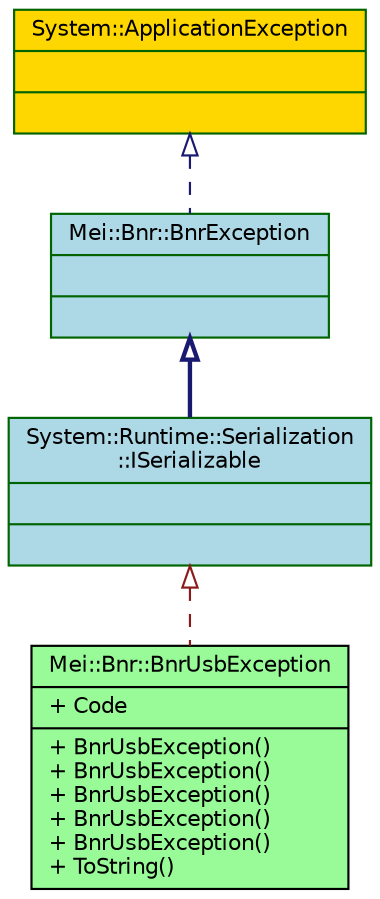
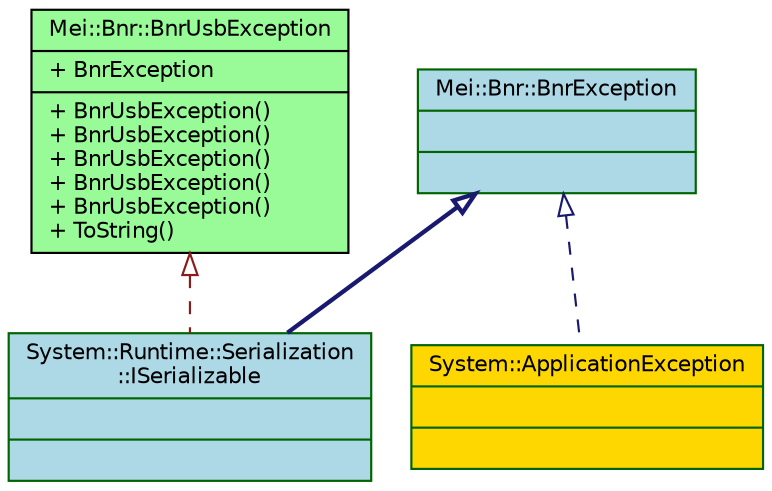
edge "Mei::Bnr::BnrException" -> "System::ApplicationException": reversed
edge "Mei::Bnr::BnrUsbException" -> "System::Runtime::Serialization": reversed
node "Mei::Bnr::BnrUsbException": text "+ Code" -> "+ BnrException"
